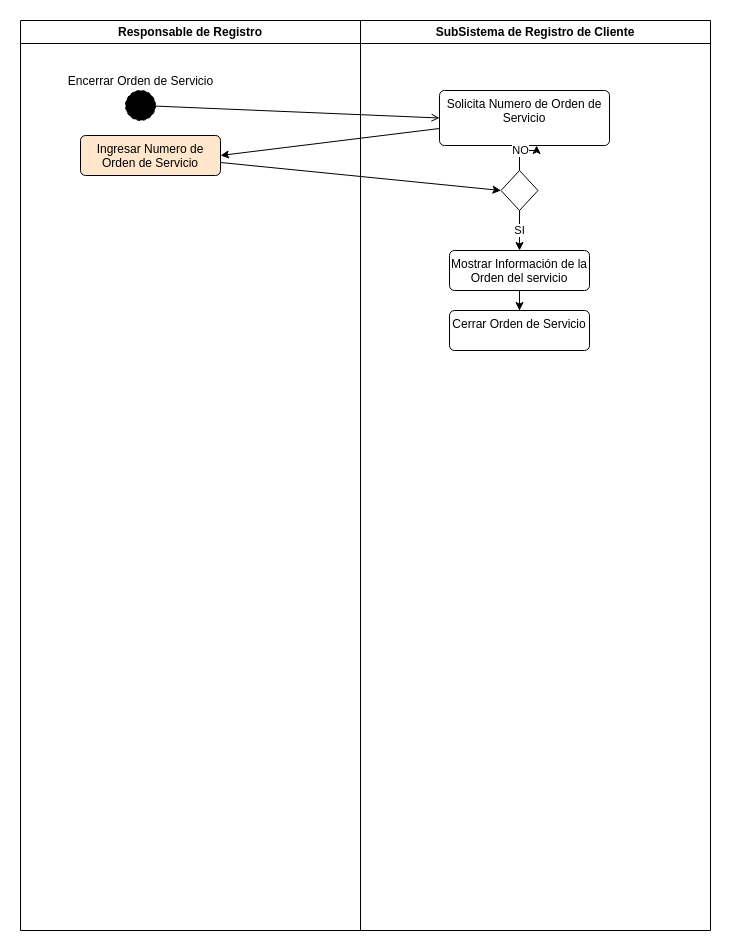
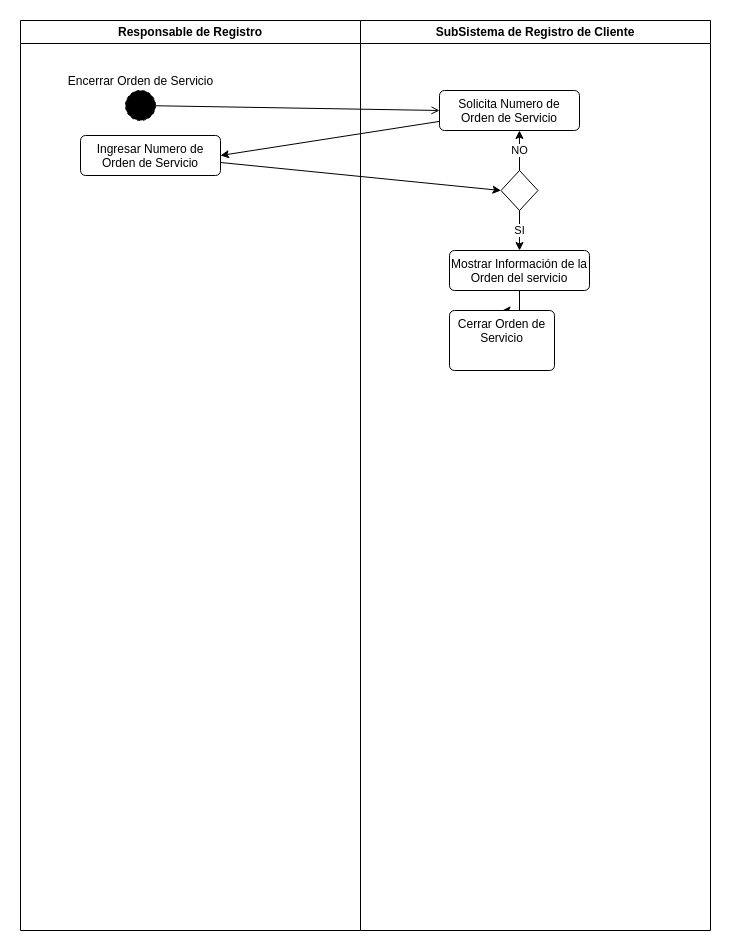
node "Solicita Numero de Orden de Servicio": size 170x55 -> 140x40
node "Ingresar Numero de Orden de Servicio": fillcolor #ffe6cc -> #ffffff
node "Cerrar Orden de Servicio": size 140x40 -> 105x60
